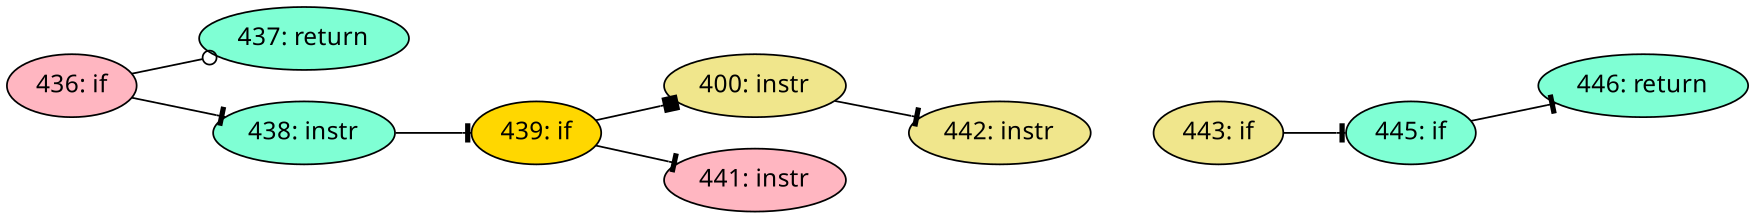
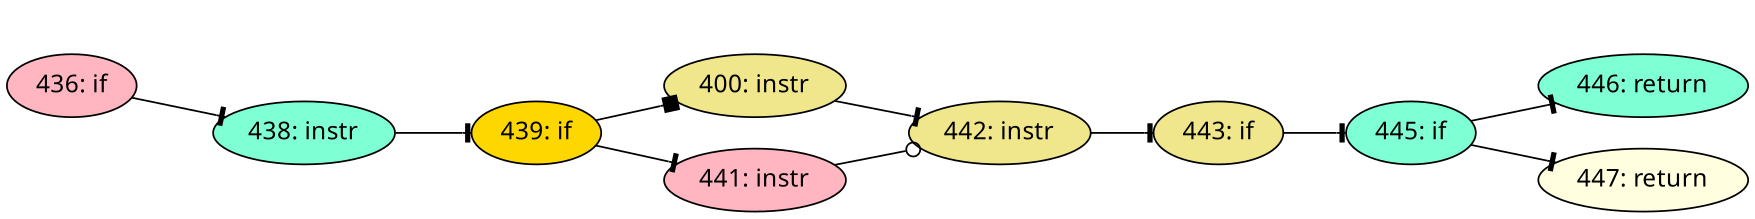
node "437: return": removed
edge "442: instr" -> "443: if": added
edge "441: instr" -> "442: instr": added
node "447: return": added
